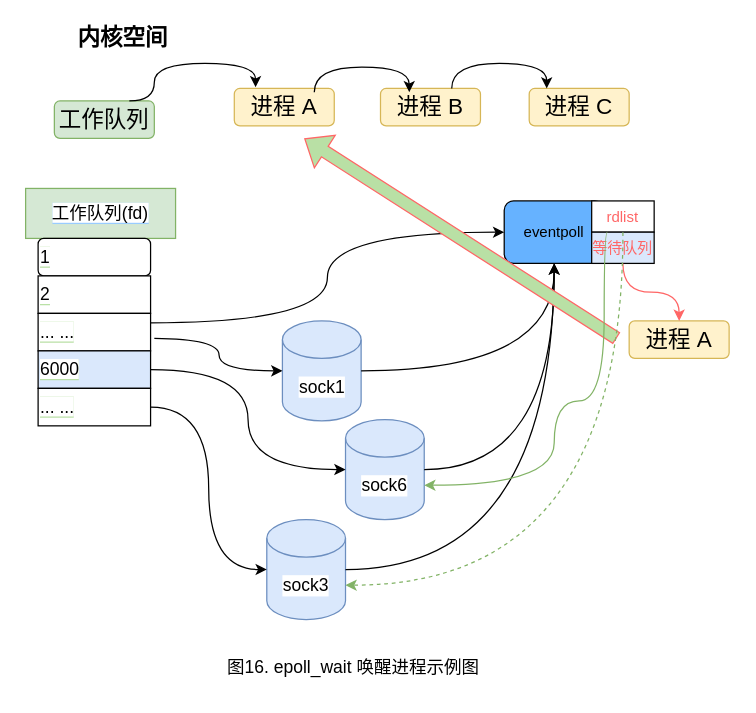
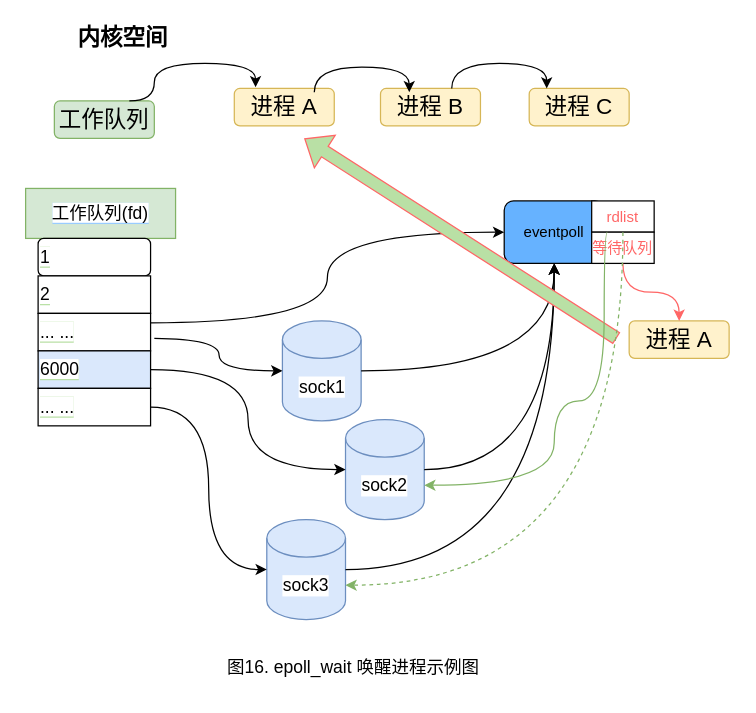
node "等待队列": fillcolor #dae8fc -> #ffffff
edge "eventpoll" -- "sock3": arrowhead none -> classic
node "sock6": label "sock6" -> "sock2"
